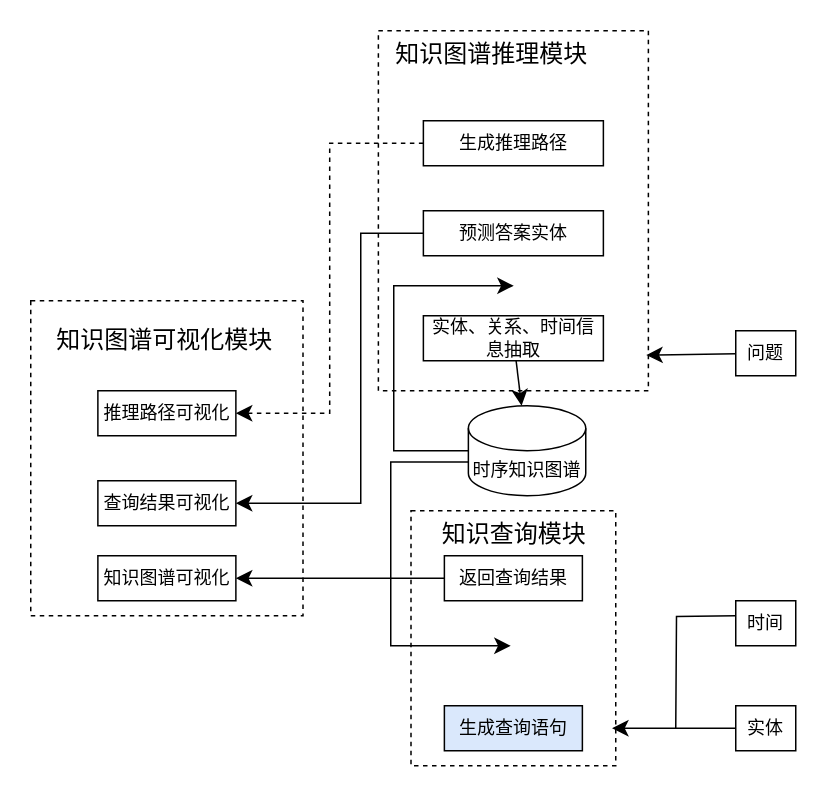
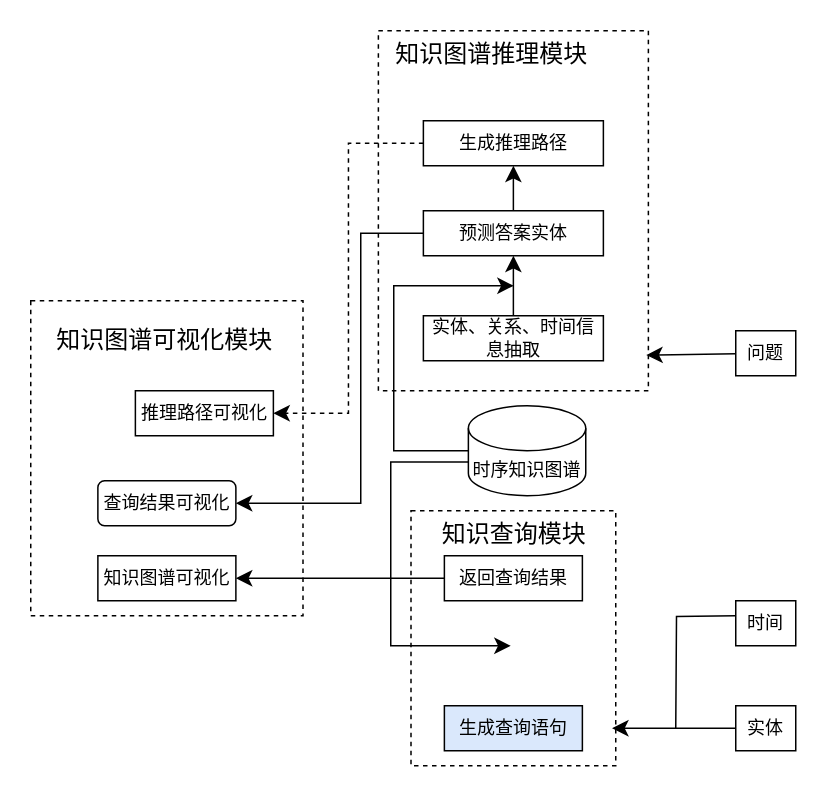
edge "预测答案实体" -> "生成推理路径": added
edge "实体、关系、时间信息抽取" -> "时序知识图谱": now "实体、关系、时间信息抽取" -> "预测答案实体"
node "推理路径可视化": moved (167, 413) -> (204, 413)
node "查询结果可视化": shape rectangle -> rounded rectangle
